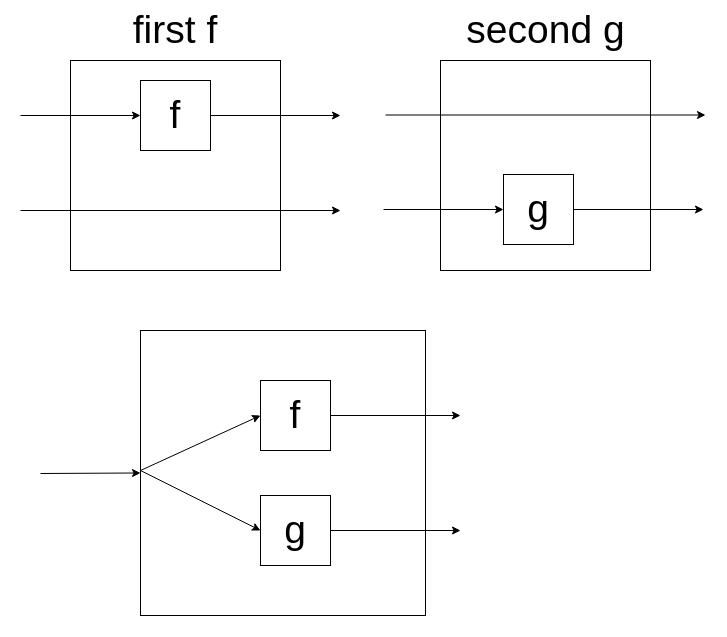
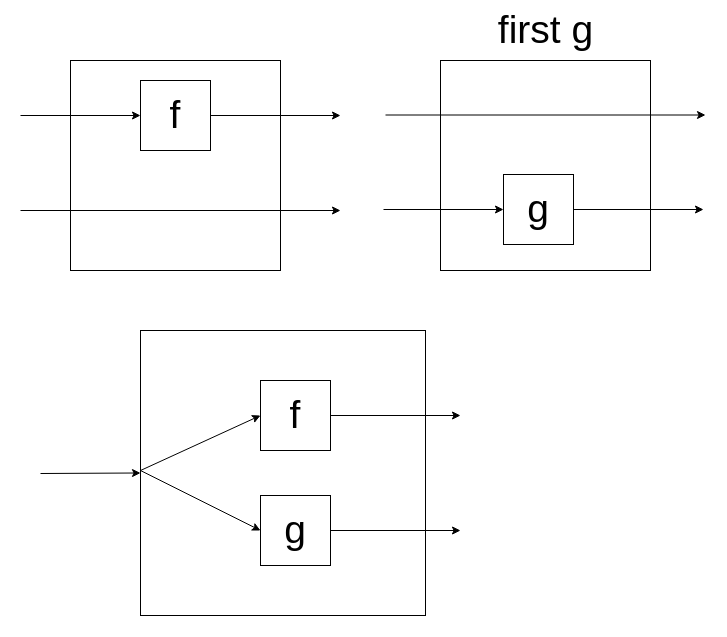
node "first f": removed
node "second g": label "second g" -> "first g"
